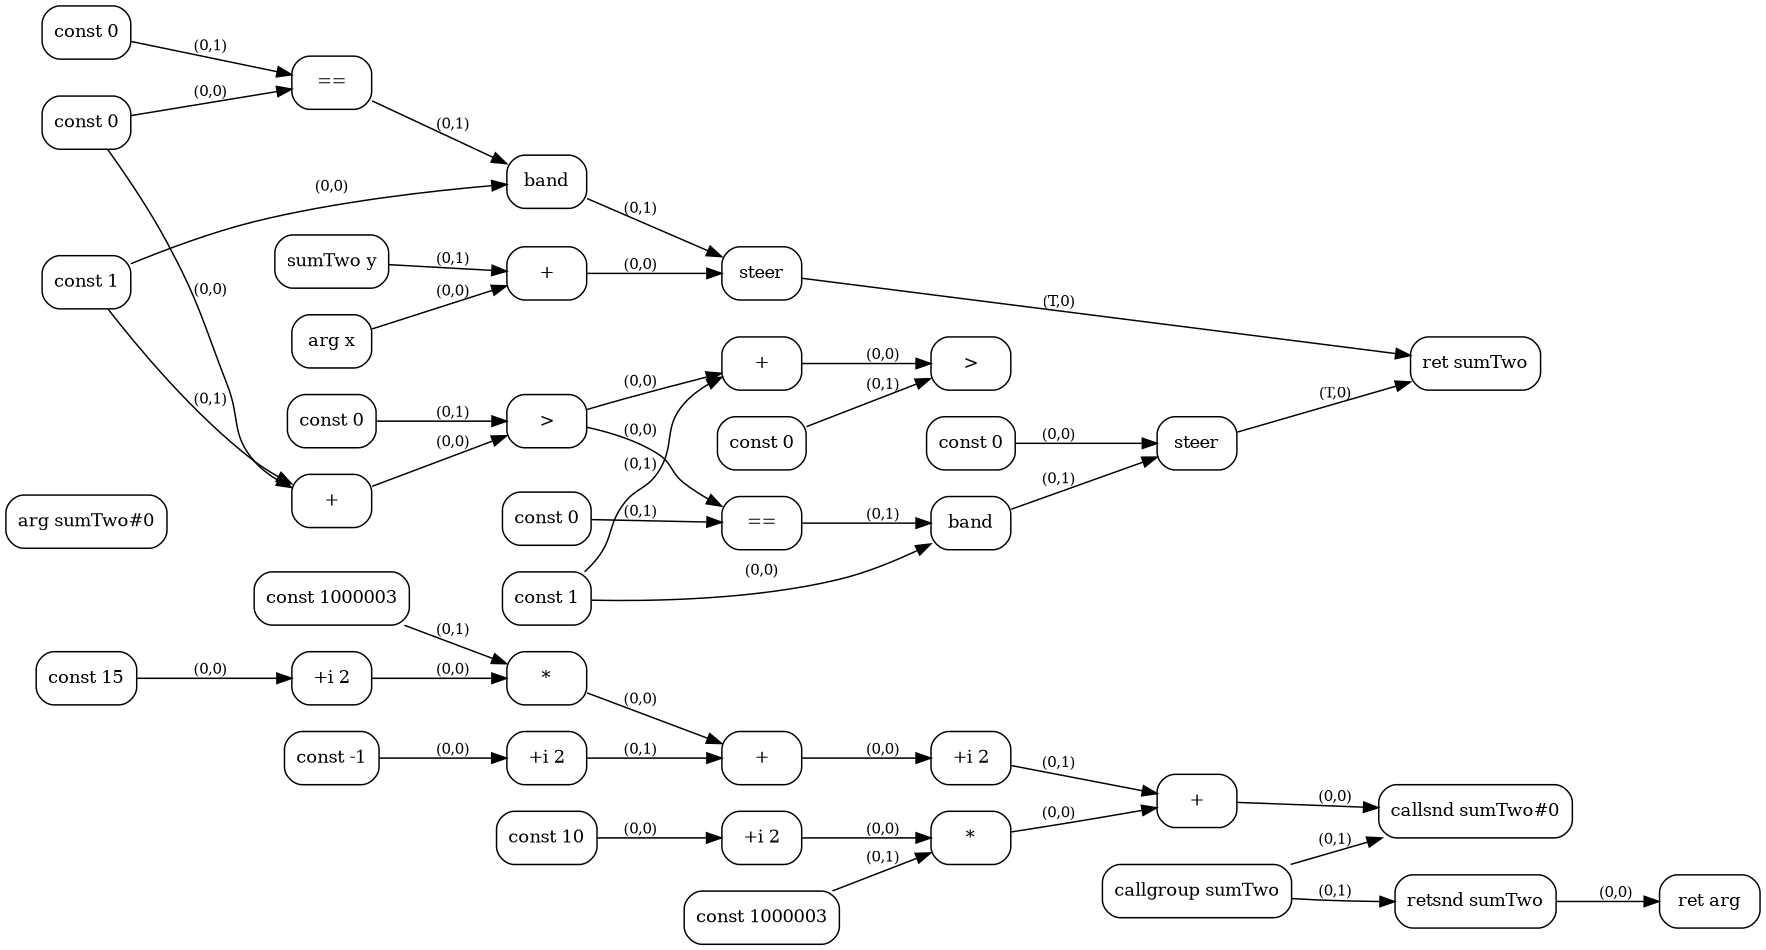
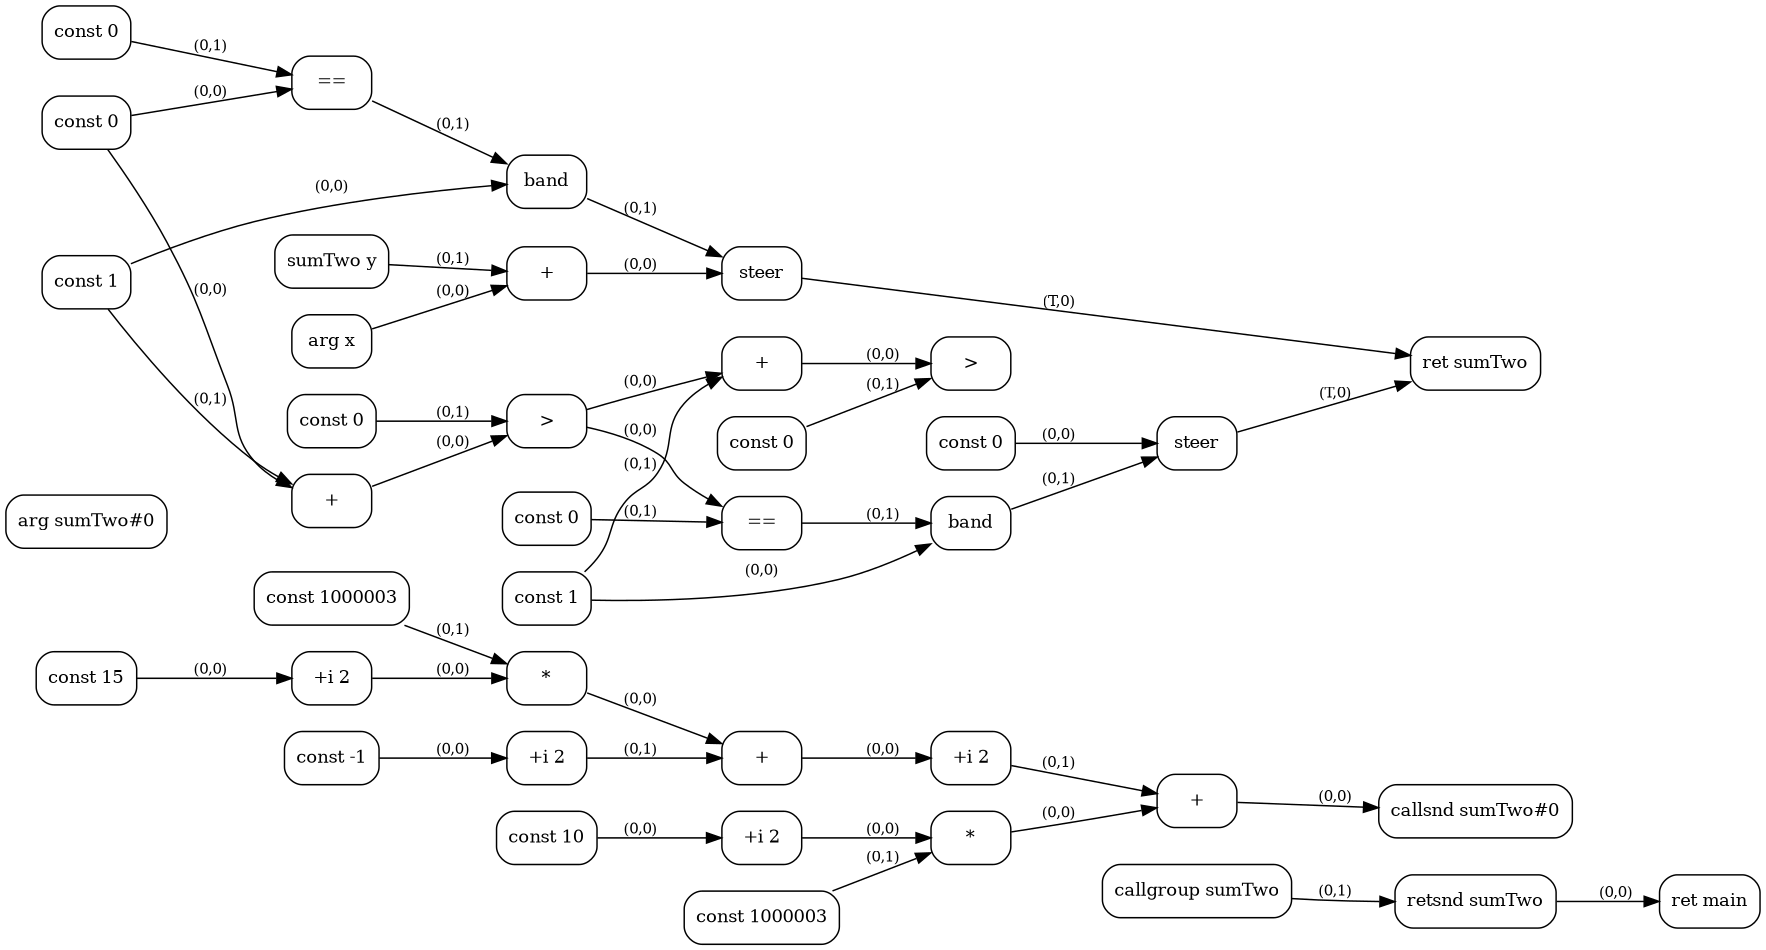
edge "callgroup sumTwo" -> "callsnd sumTwo#0": removed, label "(0,1)"
node "ret arg": label "ret arg" -> "ret main"
